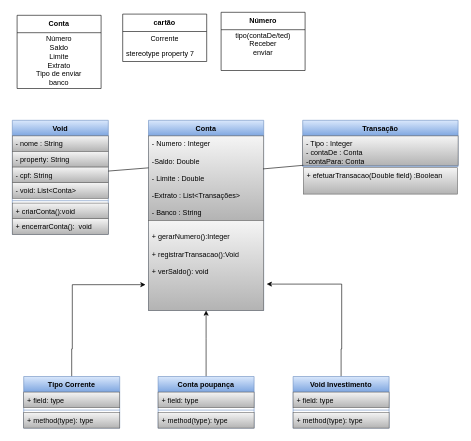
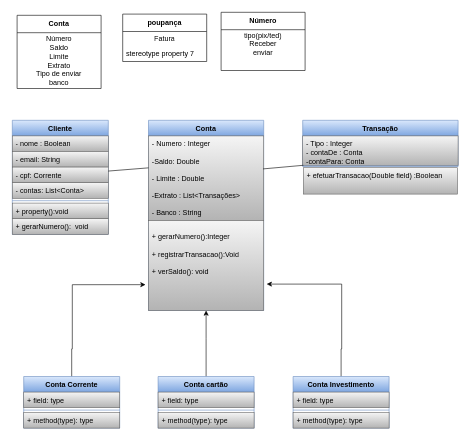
node "cartão": label "cartão" -> "poupança"
node "Corrente": label "Corrente" -> "Fatura"
node "tipo(contaDe/ted) Receber enviar": label "tipo(contaDe/ted) Receber enviar" -> "tipo(pix/ted) Receber enviar"
node "Void": label "Void" -> "Cliente"
node "- nome : String": label "- nome : String" -> "- nome : Boolean"
node "- property: String": label "- property: String" -> "- email: String"
node "- cpf: String": label "- cpf: String" -> "- cpf: Corrente"
node "- void: List<Conta>": label "- void: List<Conta>" -> "- contas: List<Conta>"
node "+ criarConta():void": label "+ criarConta():void" -> "+ property():void"
node "+ encerrarConta(): void": label "+ encerrarConta(): void" -> "+ gerarNumero(): void"
node "Tipo Corrente": label "Tipo Corrente" -> "Conta Corrente"
node "Conta poupança": label "Conta poupança" -> "Conta cartão"
node "Void Investimento": label "Void Investimento" -> "Conta Investimento"
